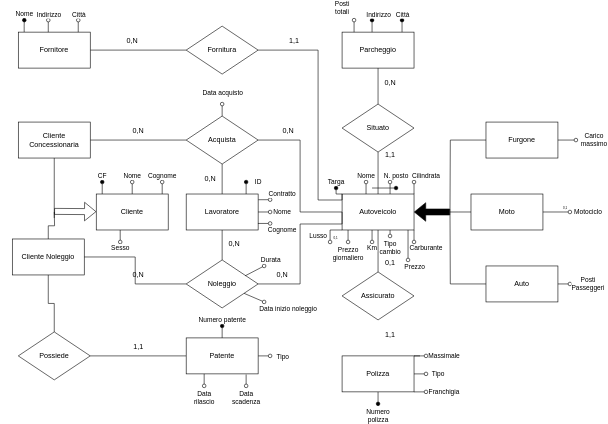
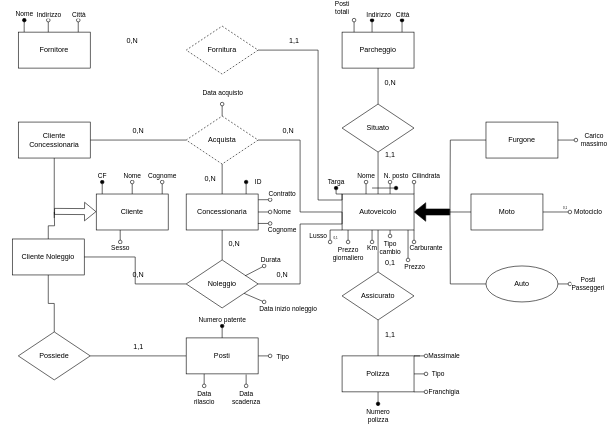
edge "Fornitore" -- "Fornitura": removed
node "Fornitura": style solid -> dashed
node "Acquista": style solid -> dashed
node "Lavoratore": label "Lavoratore" -> "Concessionaria"
node "Auto": shape rectangle -> ellipse
edge "Assicurato" -- "Polizza": added
node "Patente": label "Patente" -> "Posti"
